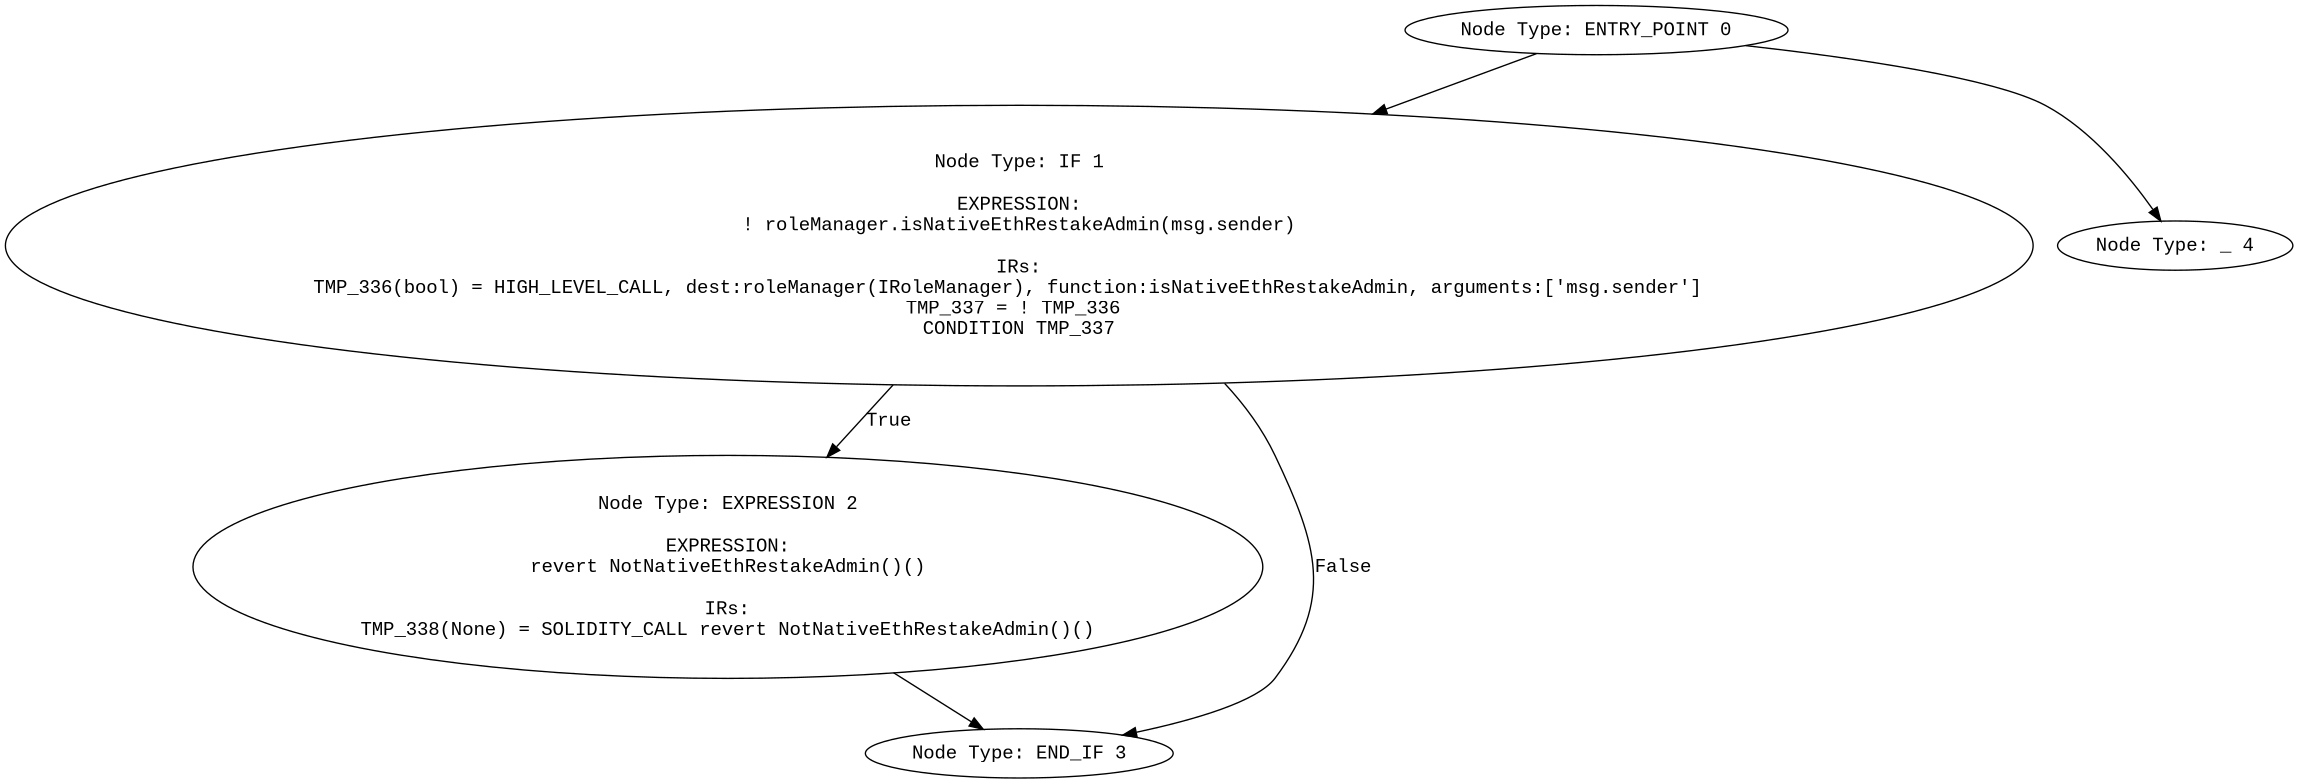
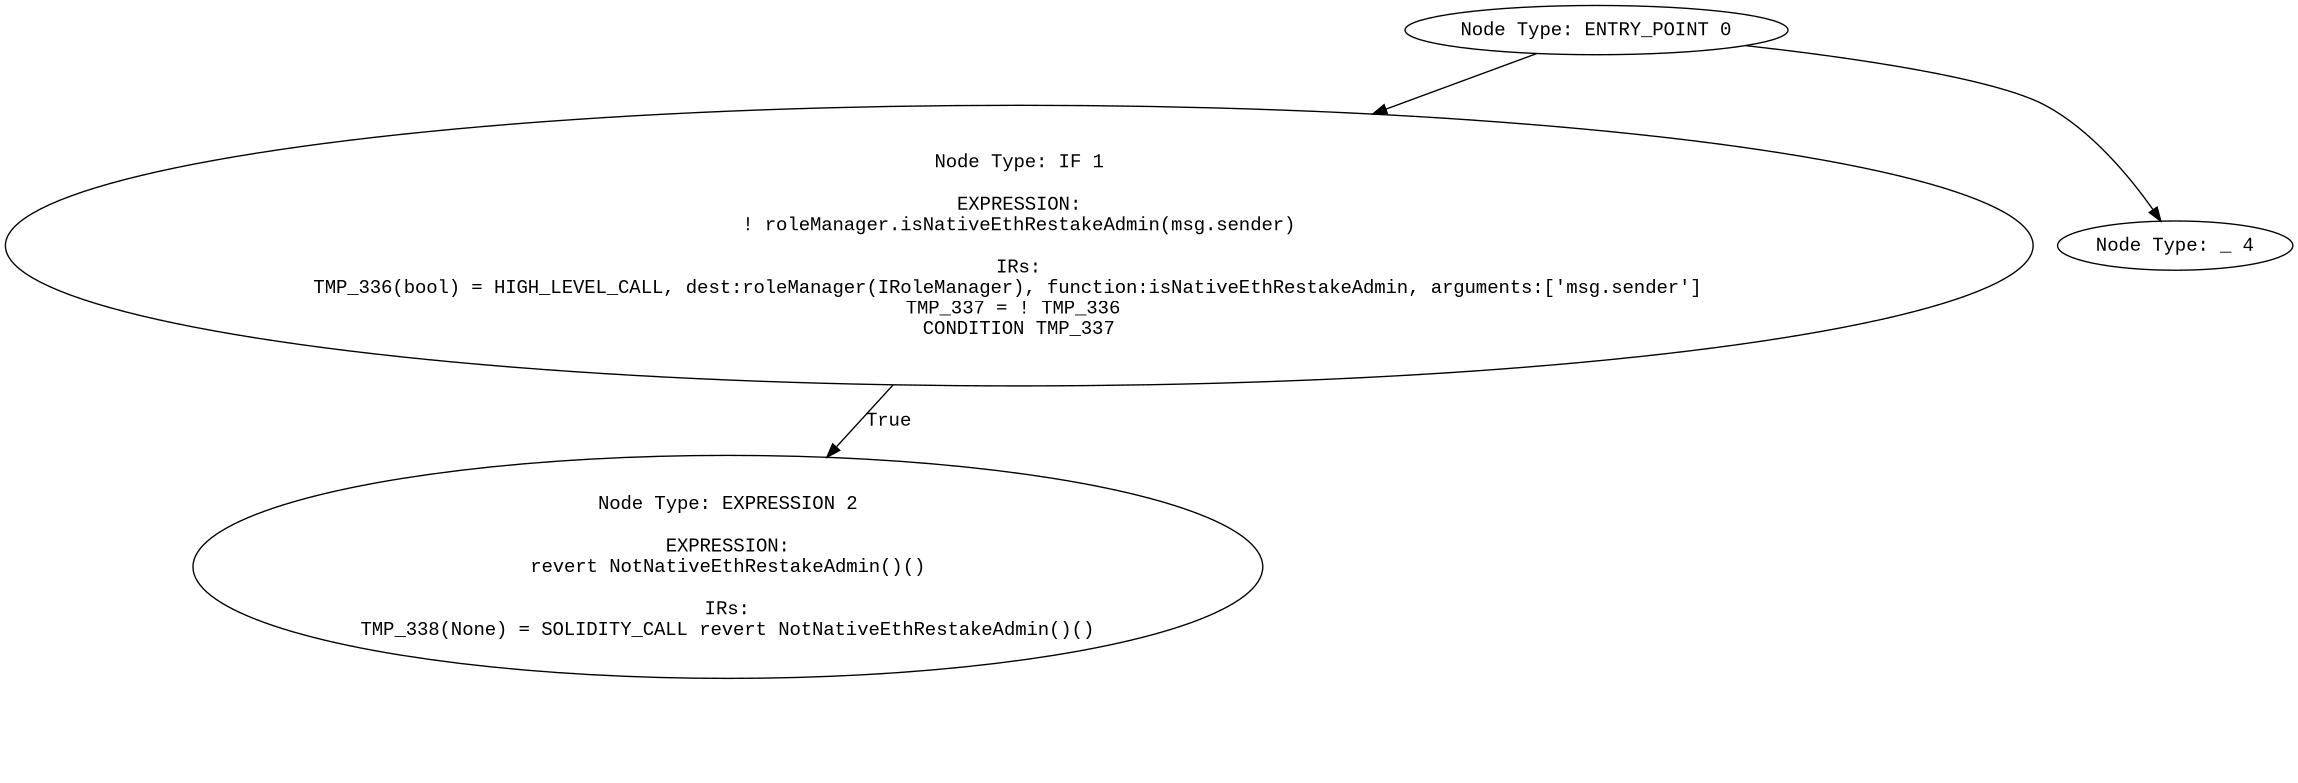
node "Node Type: END_IF 3": removed
